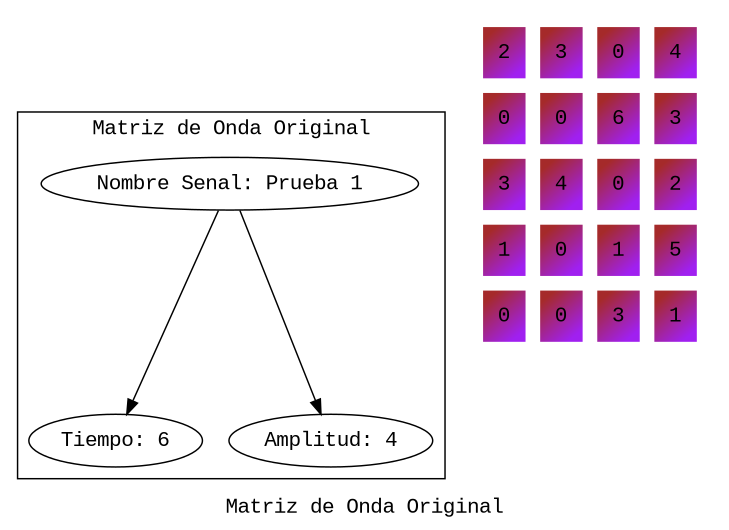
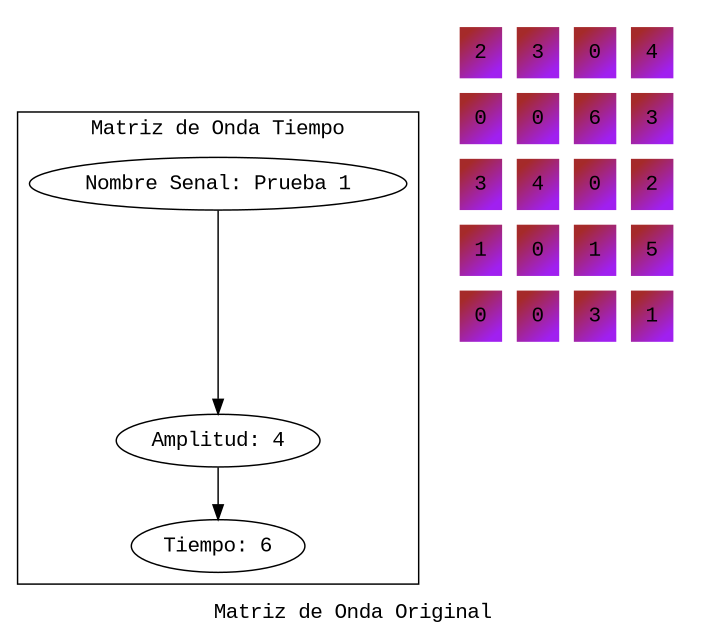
cluster "Matriz de Onda Original": label "Matriz de Onda Original" -> "Matriz de Onda Tiempo"
edge "Nombre Senal: Prueba 1" -> "Tiempo: 6": now "Amplitud: 4" -> "Tiempo: 6"
